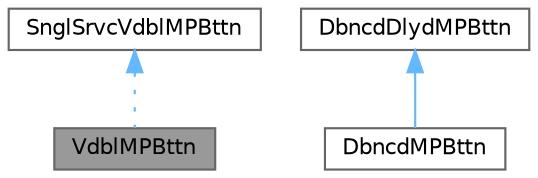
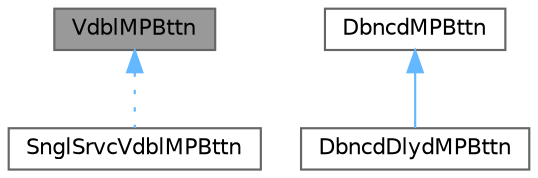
edge "VdblMPBttn" -> "SnglSrvcVdblMPBttn": reversed
edge "DbncdMPBttn" -> "DbncdDlydMPBttn": reversed
